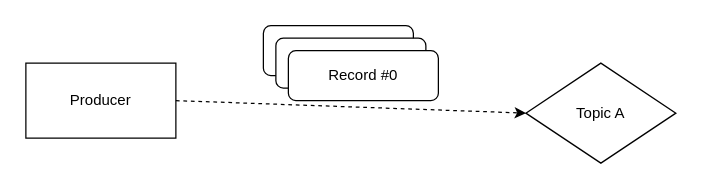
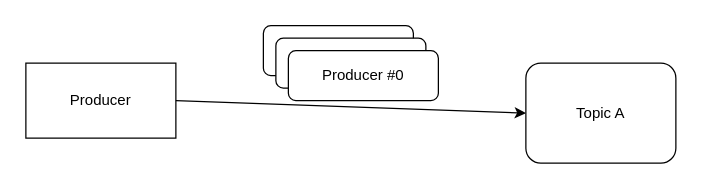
node "Record #0": label "Record #0" -> "Producer #0"
edge "Producer" -> "Topic A": style dashed -> solid
node "Topic A": shape diamond -> rounded rectangle
